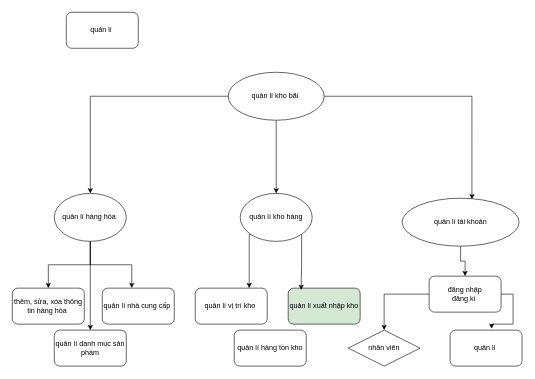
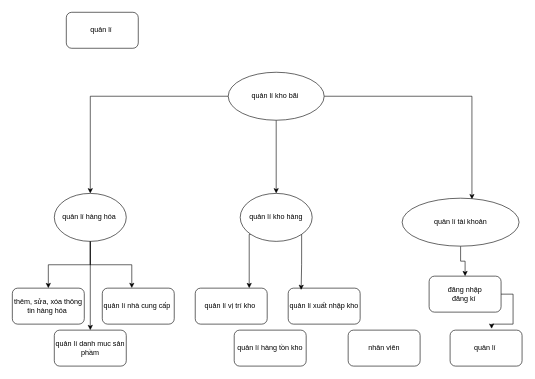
edge "đăng nhập đăng kí" -> "nhân viên": removed
node "quản lí xuất nhập kho": fillcolor #d5e8d4 -> #ffffff
node "nhân viên": shape diamond -> rounded rectangle
